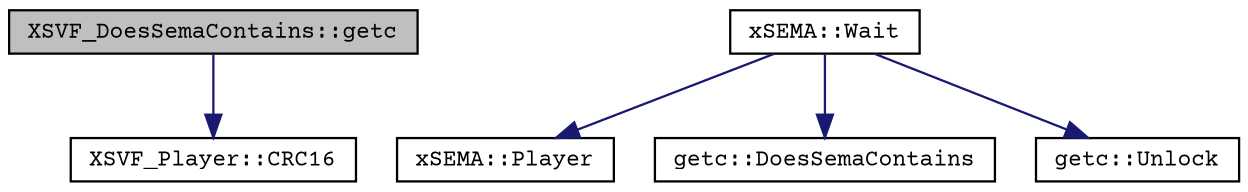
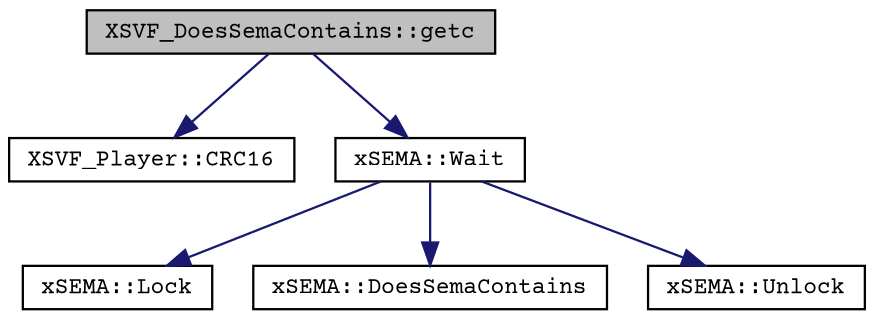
edge "XSVF_DoesSemaContains::getc" -> "xSEMA::Wait": added
node "xSEMA::Player": label "xSEMA::Player" -> "xSEMA::Lock"
node "getc::DoesSemaContains": label "getc::DoesSemaContains" -> "xSEMA::DoesSemaContains"
node "getc::Unlock": label "getc::Unlock" -> "xSEMA::Unlock"
